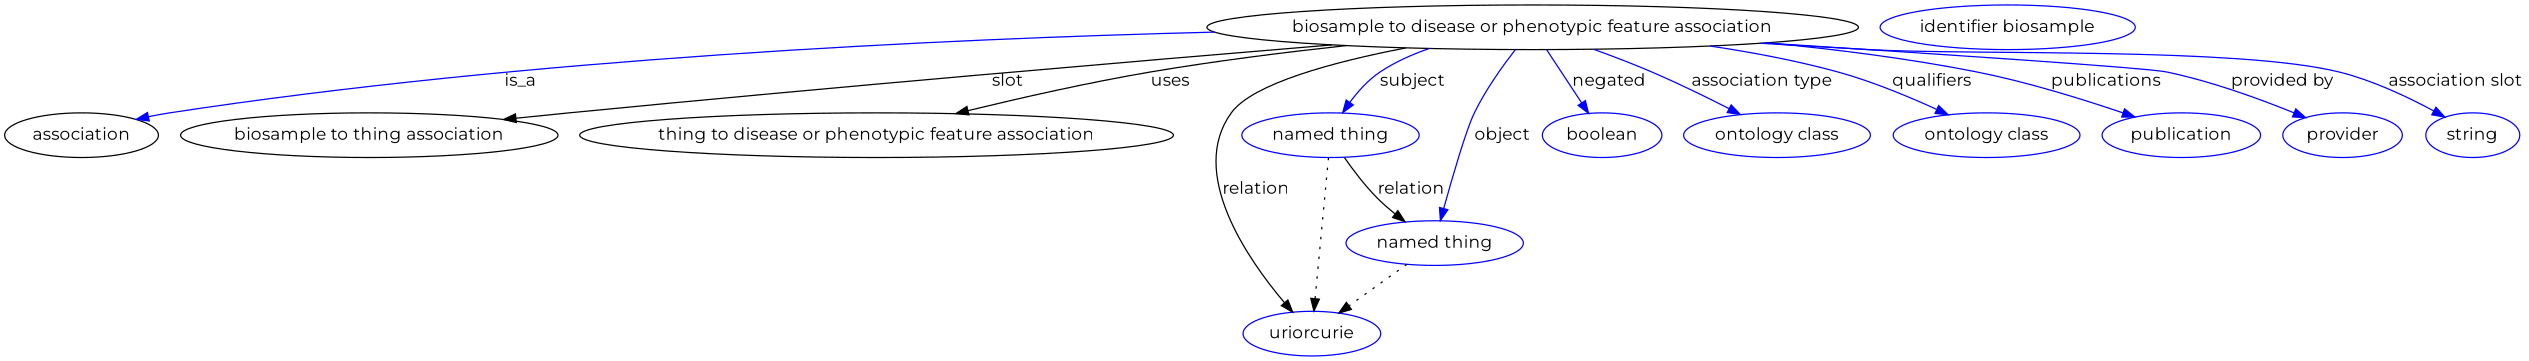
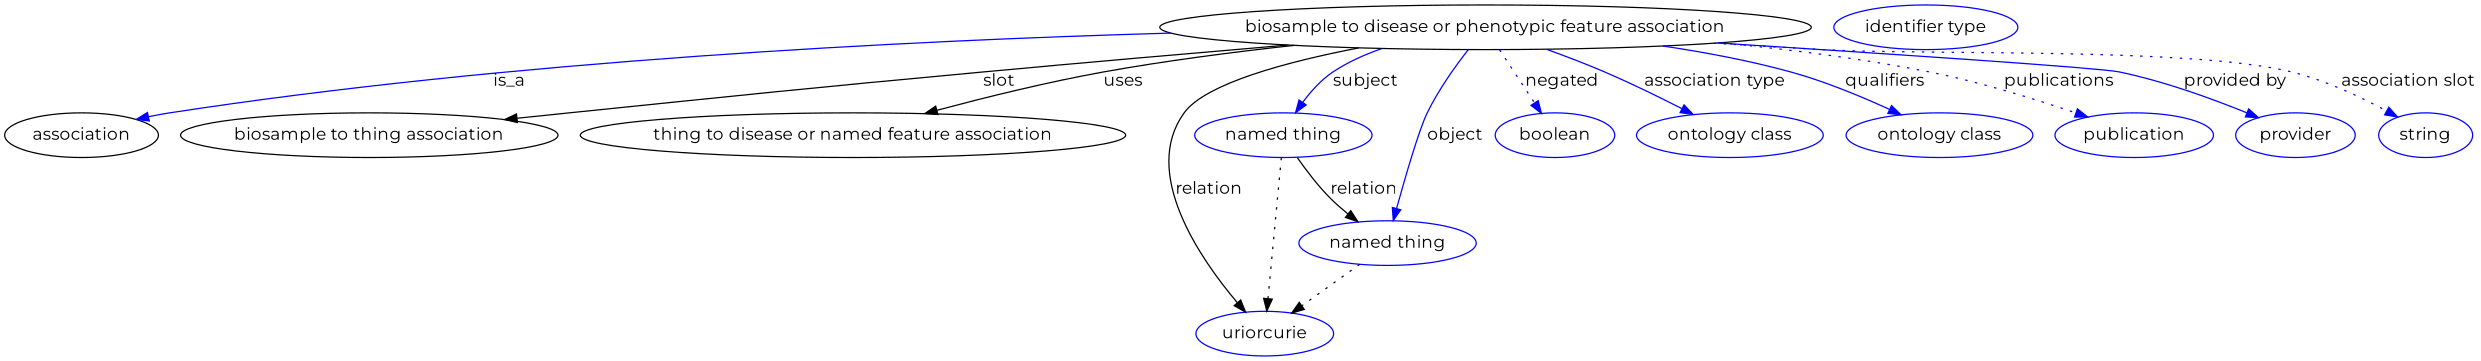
node "identifier biosample": label "identifier biosample" -> "identifier type"
edge "biosample to disease or phenotypic feature association" -> "string": style solid -> dotted
edge "biosample to disease or phenotypic feature association" -> "publication": style solid -> dotted
edge "biosample to disease or phenotypic feature association" -> "boolean": style solid -> dotted
node "thing to disease or phenotypic feature association": label "thing to disease or phenotypic feature association" -> "thing to disease or named feature association"
